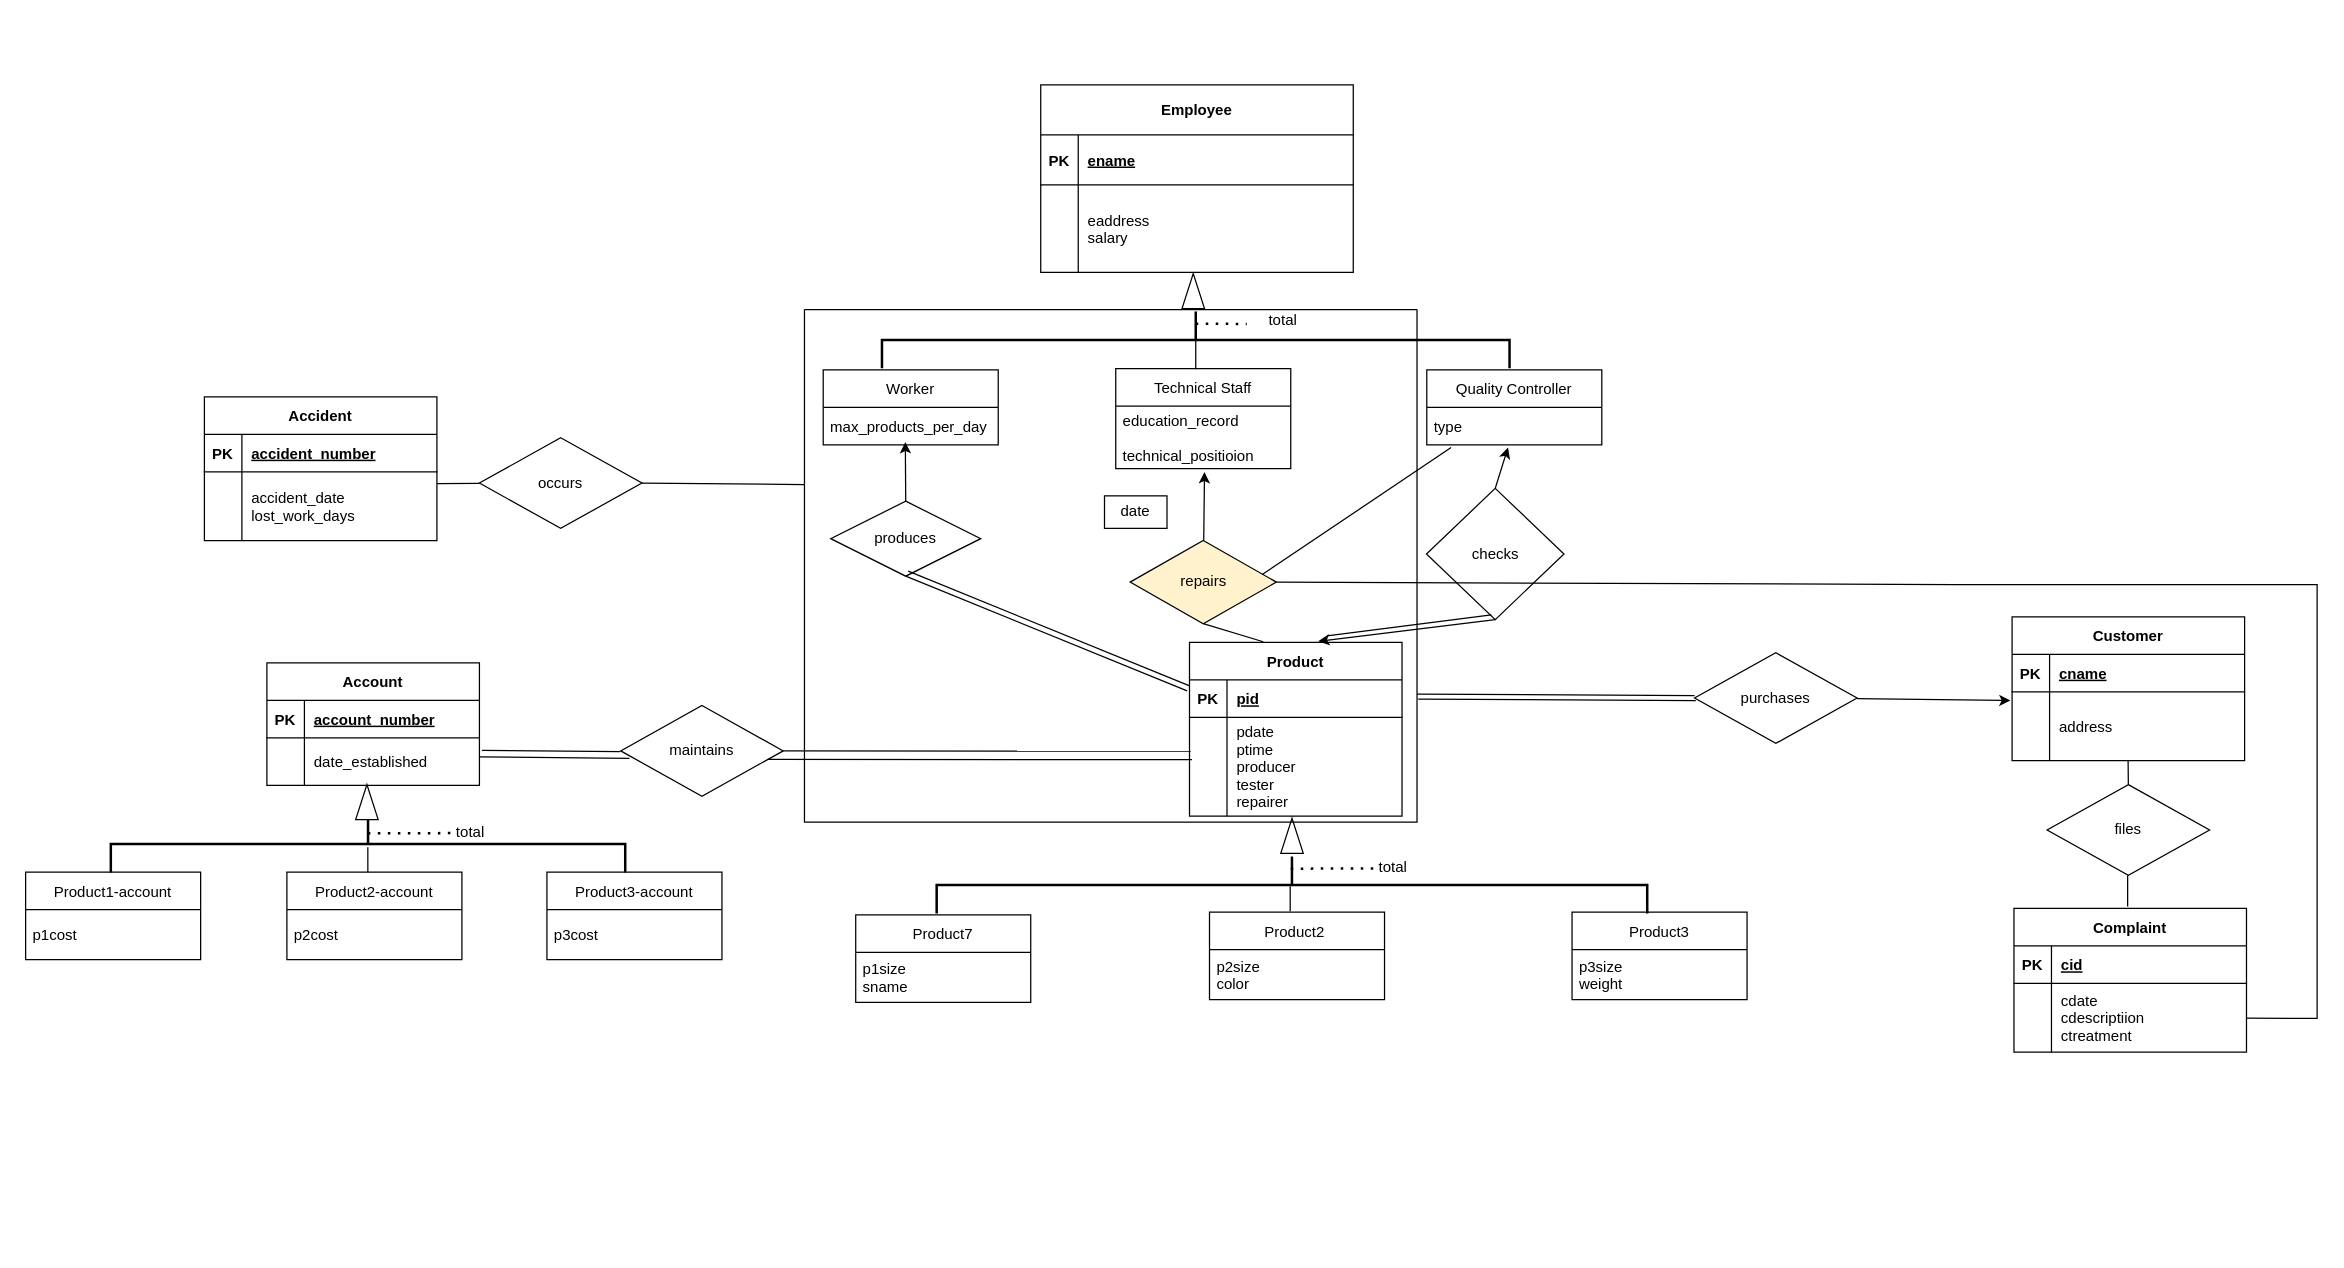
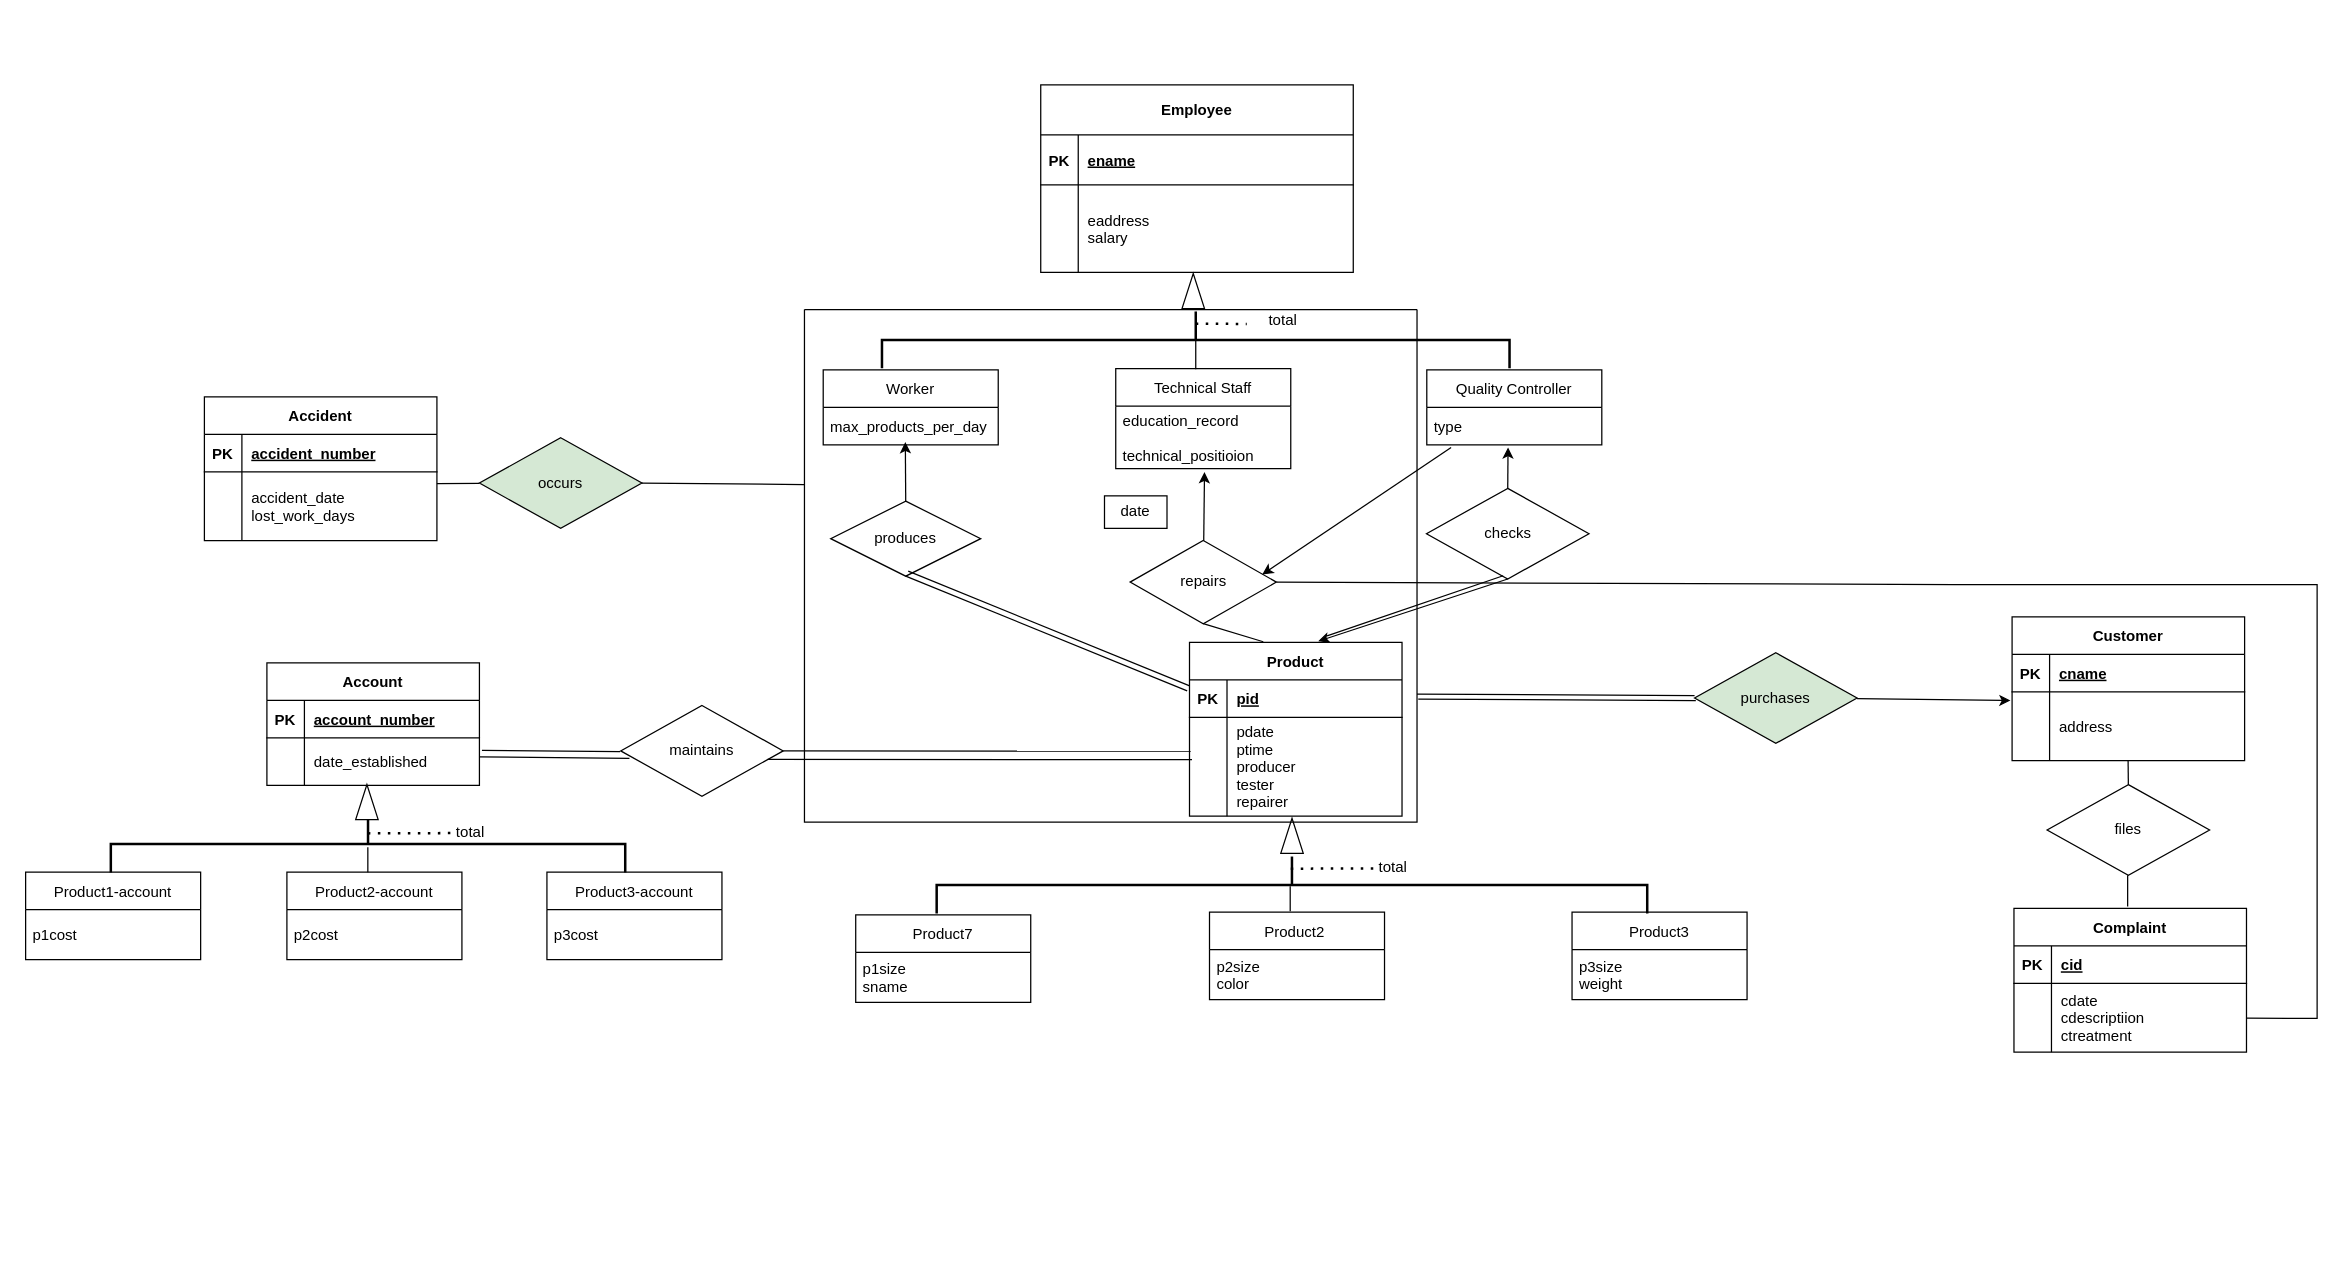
node "occurs": fillcolor #ffffff -> #d5e8d4
node "checks": size 138x131 -> 163x91
edge "type" -- "repairs": arrowhead none -> classic
node "repairs": fillcolor #fff2cc -> #ffffff
node "purchases": fillcolor #ffffff -> #d5e8d4
